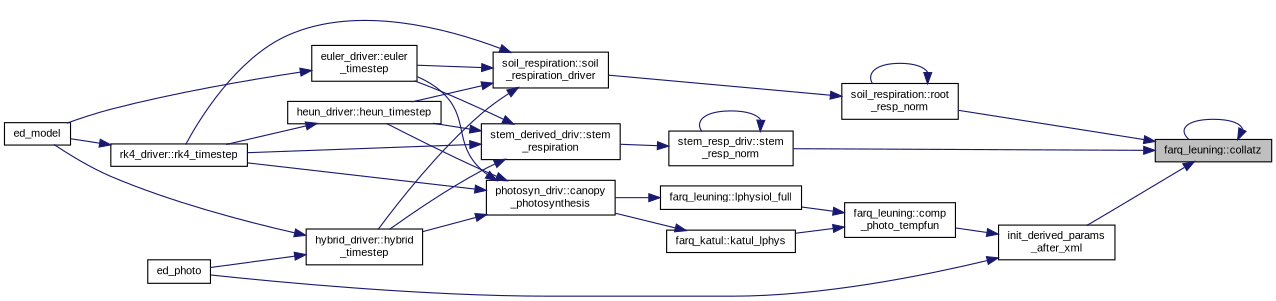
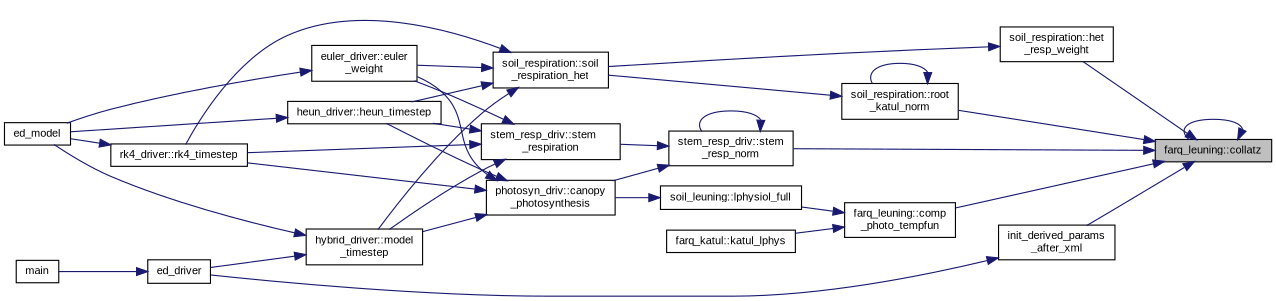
node "soil_respiration::het _resp_weight": added
node "euler_driver::euler _timestep": label "euler_driver::euler _timestep" -> "euler_driver::euler _weight"
node "soil_respiration::soil _respiration_driver": label "soil_respiration::soil _respiration_driver" -> "soil_respiration::soil _respiration_het"
node "soil_respiration::root _resp_norm": label "soil_respiration::root _resp_norm" -> "soil_respiration::root _katul_norm"
edge "rk4_driver::rk4_timestep" -> "heun_driver::heun_timestep": now "ed_model" -> "heun_driver::heun_timestep"
node "stem_derived_driv::stem _respiration": label "stem_derived_driv::stem _respiration" -> "stem_resp_driv::stem _respiration"
node "farq_leuning::lphysiol_full": label "farq_leuning::lphysiol_full" -> "soil_leuning::lphysiol_full"
edge "photosyn_driv::canopy _photosynthesis" -> "farq_katul::katul_lphys": now "photosyn_driv::canopy _photosynthesis" -> "stem_resp_driv::stem _resp_norm"
edge "farq_leuning::comp _photo_tempfun" -> "init_derived_params _after_xml": now "farq_leuning::comp _photo_tempfun" -> "farq_leuning::collatz"
node "hybrid_driver::hybrid _timestep": label "hybrid_driver::hybrid _timestep" -> "hybrid_driver::model _timestep"
node "main": added
node "ed_photo": label "ed_photo" -> "ed_driver"
